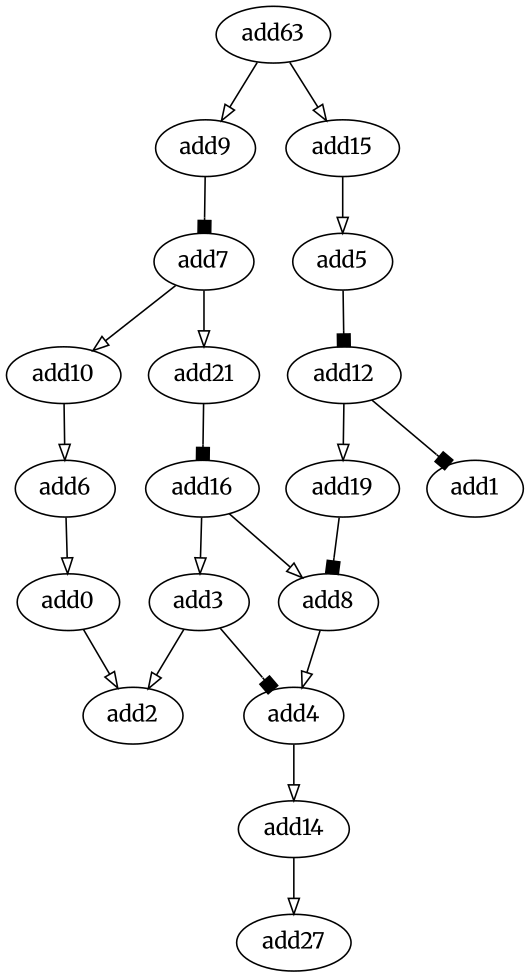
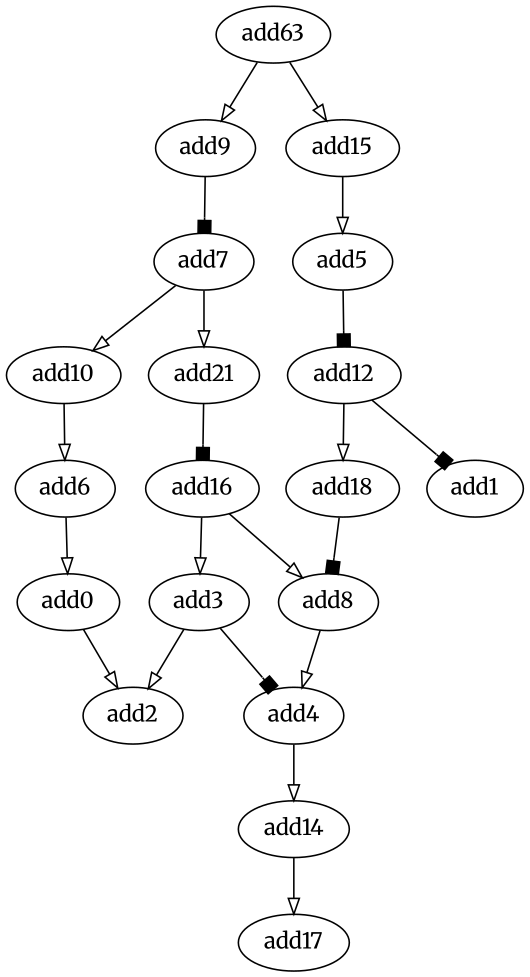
node "add19": label "add19" -> "add18"
node "add27": label "add27" -> "add17"
